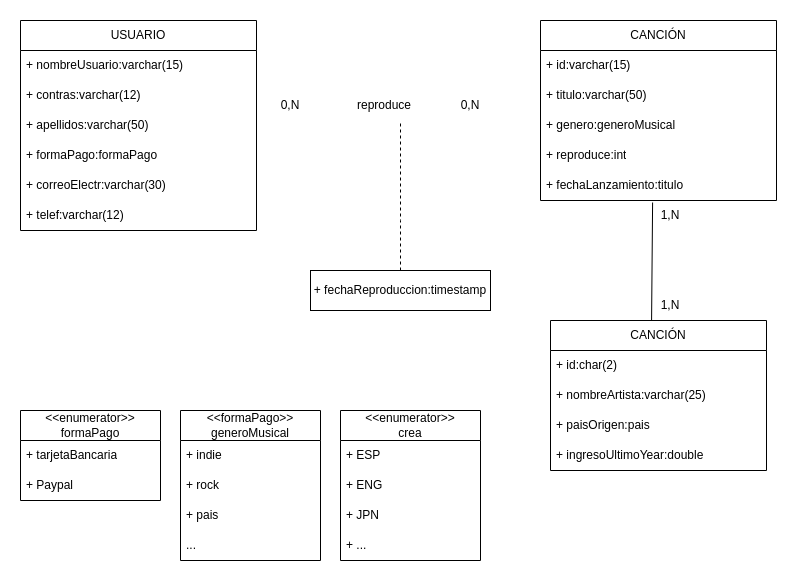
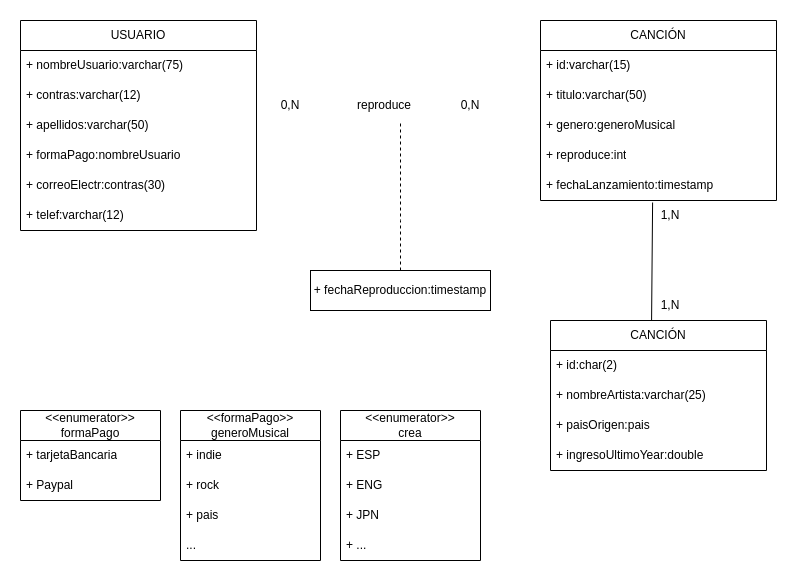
node "+ nombreUsuario:varchar(15)": label "+ nombreUsuario:varchar(15)" -> "+ nombreUsuario:varchar(75)"
node "+ formaPago:formaPago": label "+ formaPago:formaPago" -> "+ formaPago:nombreUsuario"
node "+ correoElectr:varchar(30)": label "+ correoElectr:varchar(30)" -> "+ correoElectr:contras(30)"
node "+ fechaLanzamiento:titulo": label "+ fechaLanzamiento:titulo" -> "+ fechaLanzamiento:timestamp"
